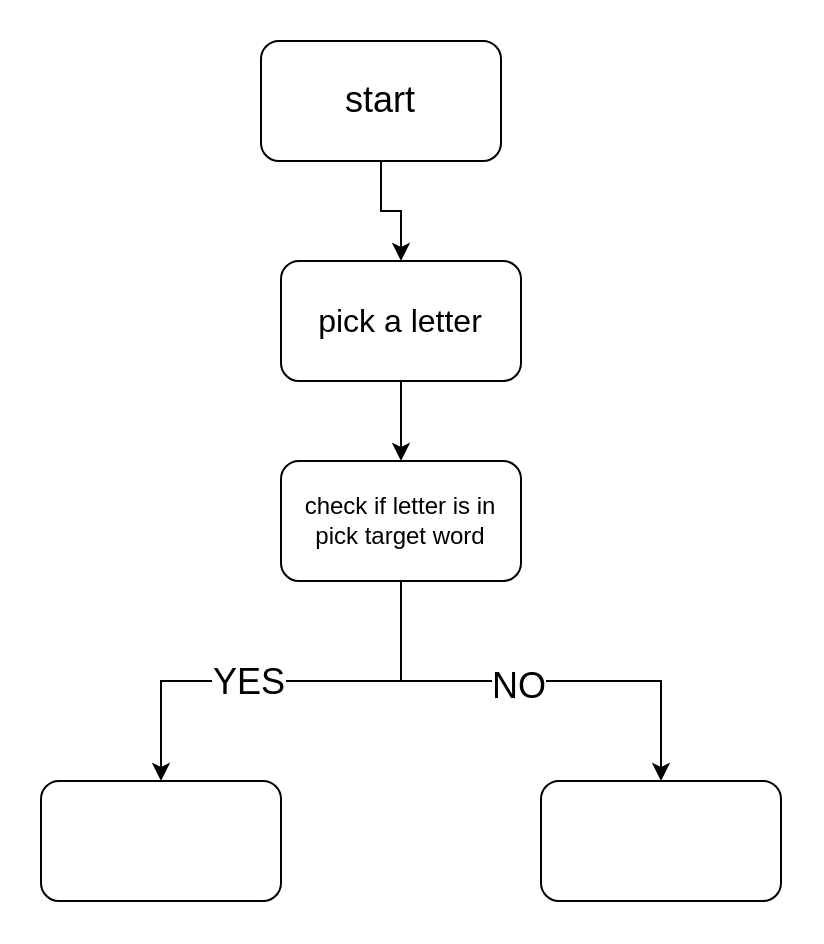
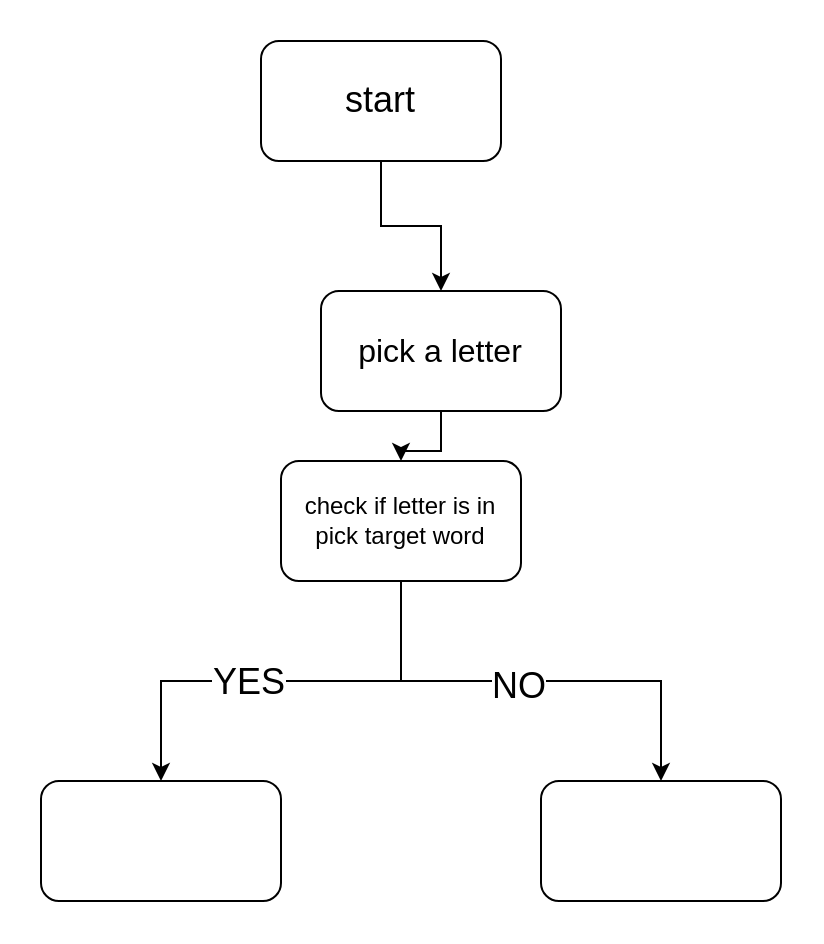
node "pick a letter": moved (401, 321) -> (441, 351)
